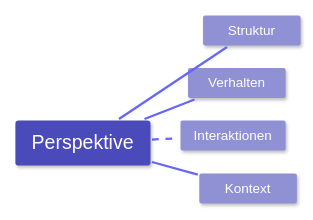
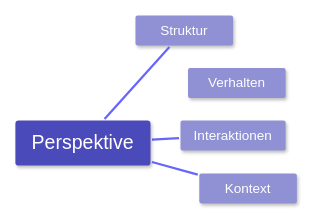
node "Struktur": moved (252, 30) -> (184, 30)
edge "Verhalten" -- "Perspektive": removed
edge "Interaktionen" -- "Perspektive": style dashed -> solid
